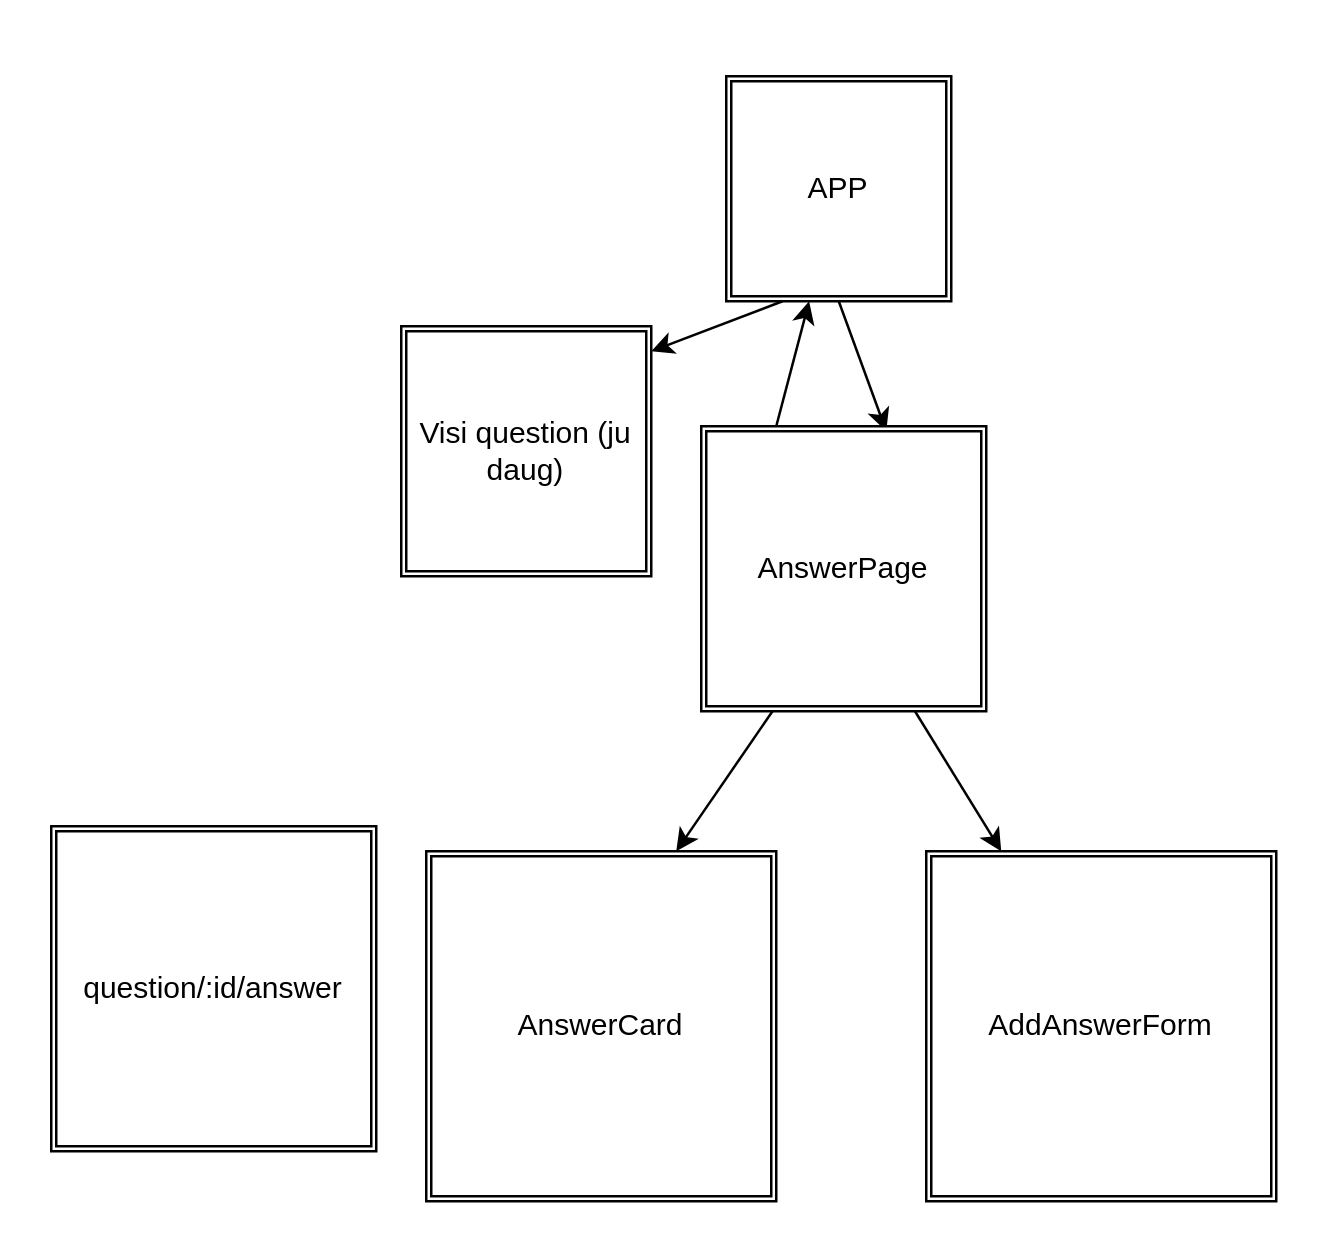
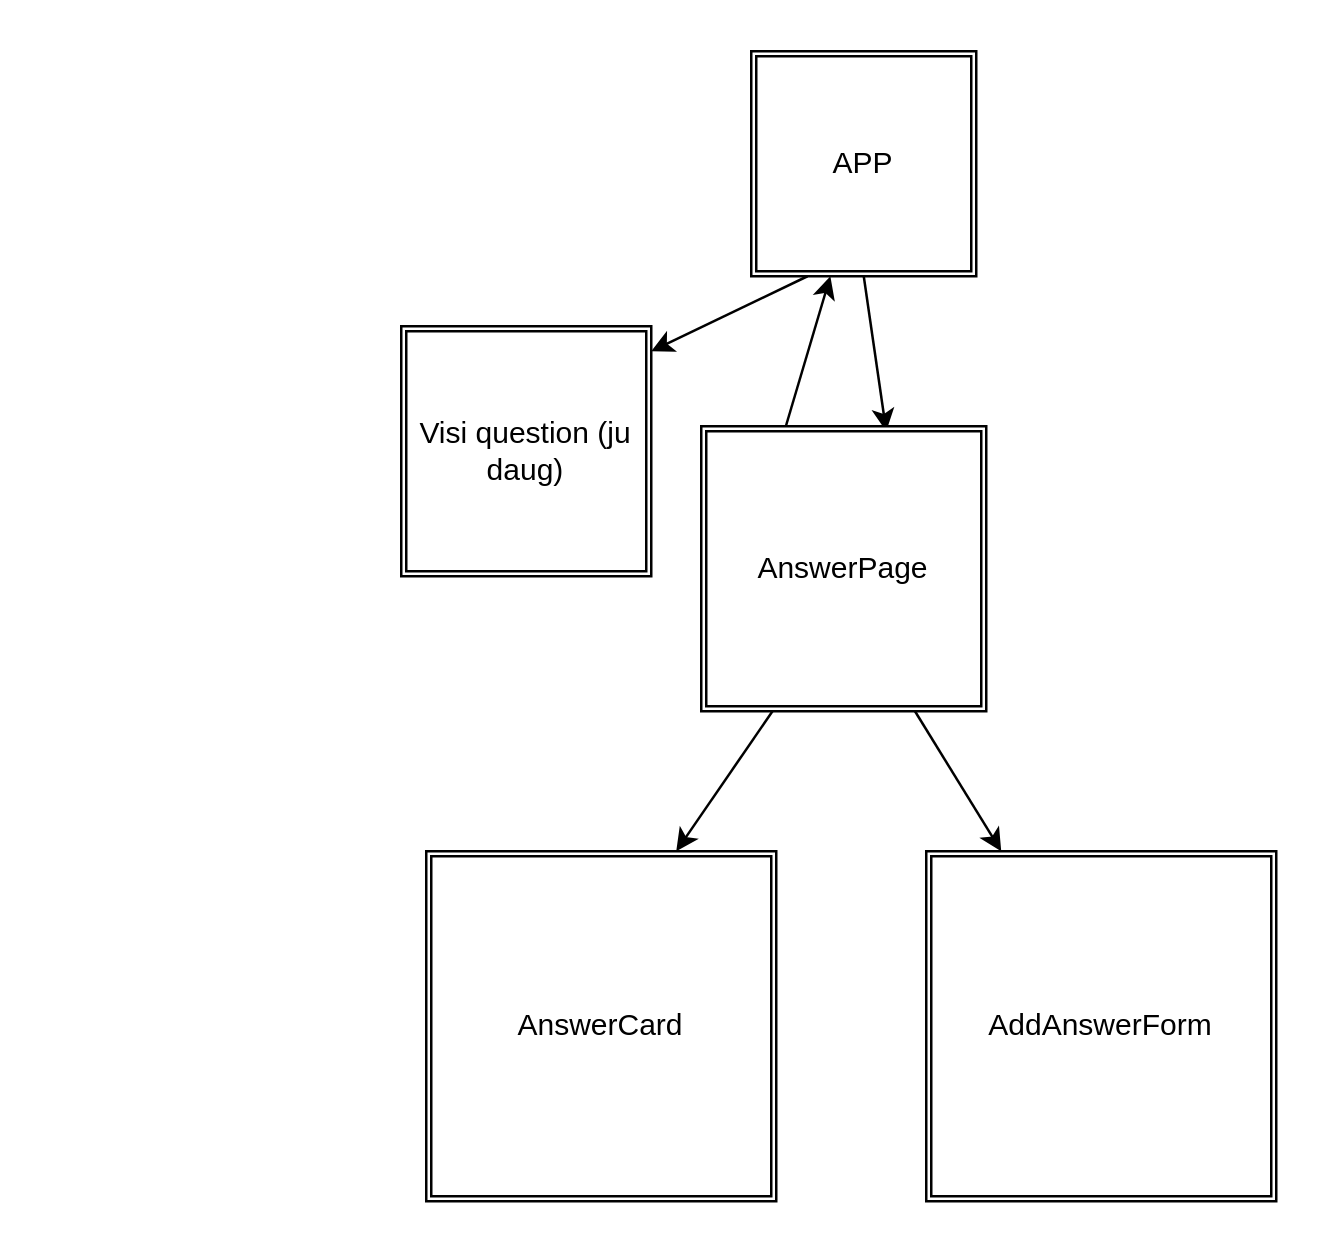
node "APP": moved (839, 189) -> (864, 164)
node "question/:id/answer": removed
